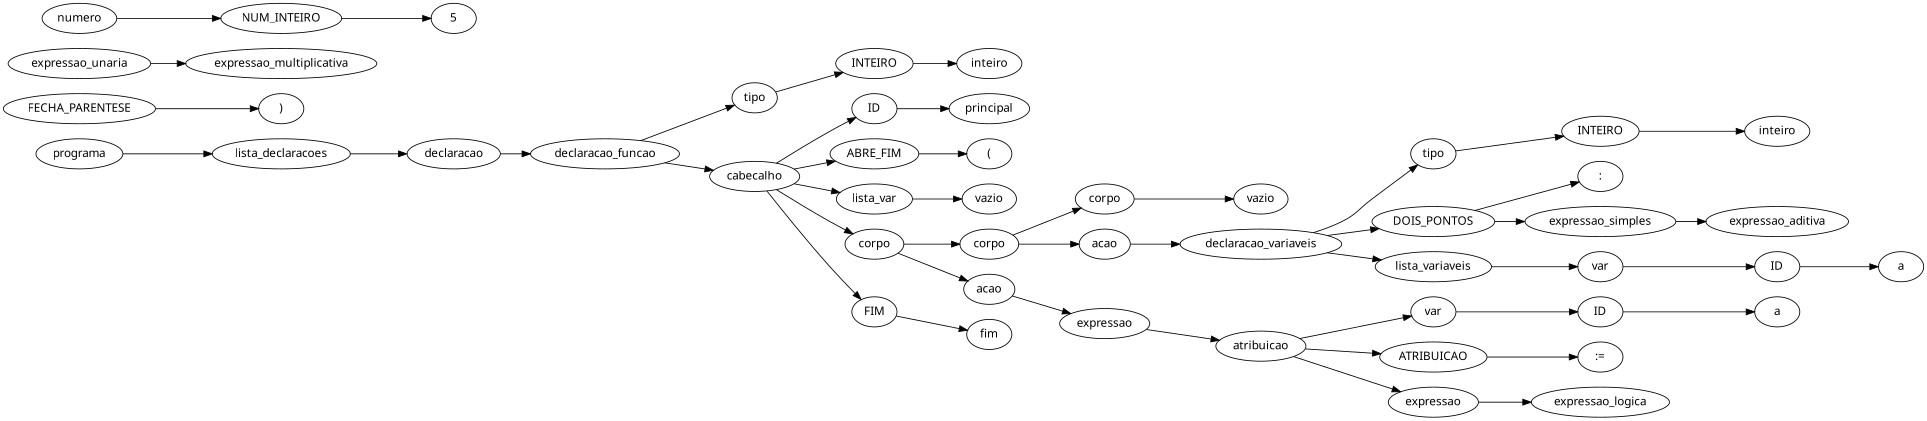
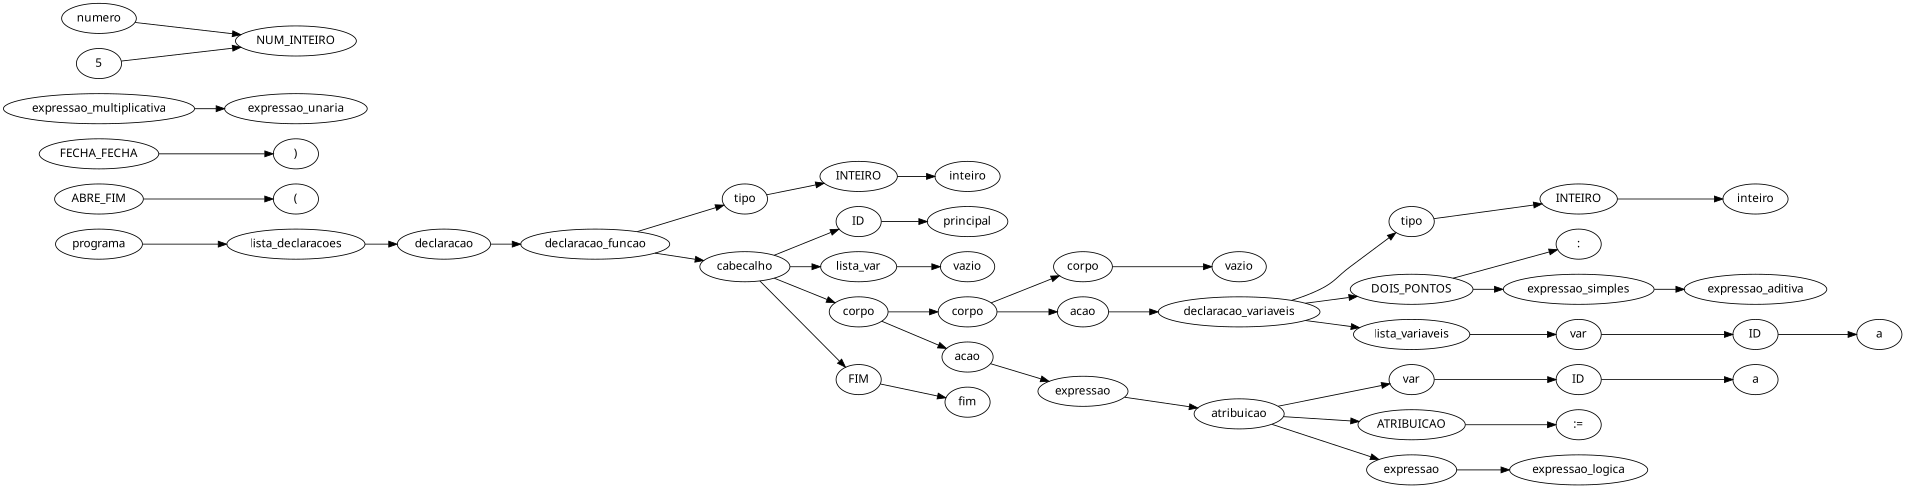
edge "NUM_INTEIRO" -> "5": reversed
edge "expressao_unaria" -> "expressao_multiplicativa": reversed
node "FECHA_PARENTESE": label "FECHA_PARENTESE" -> "FECHA_FECHA"
edge "cabecalho" -> "ABRE_FIM": removed
